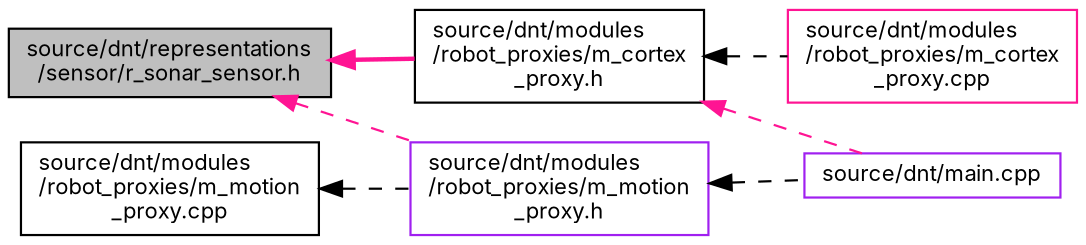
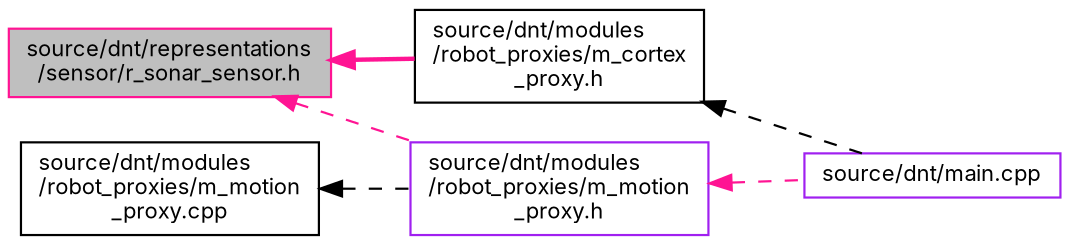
node "source/dnt/modules /robot_proxies/m_cortex _proxy.cpp": removed
node "source/dnt/representations /sensor/r_sonar_sensor.h": color black -> deeppink
edge "source/dnt/main.cpp" -> "source/dnt/modules /robot_proxies/m_cortex _proxy.h": color deeppink -> black
edge "source/dnt/main.cpp" -> "source/dnt/modules /robot_proxies/m_motion _proxy.h": color black -> deeppink
